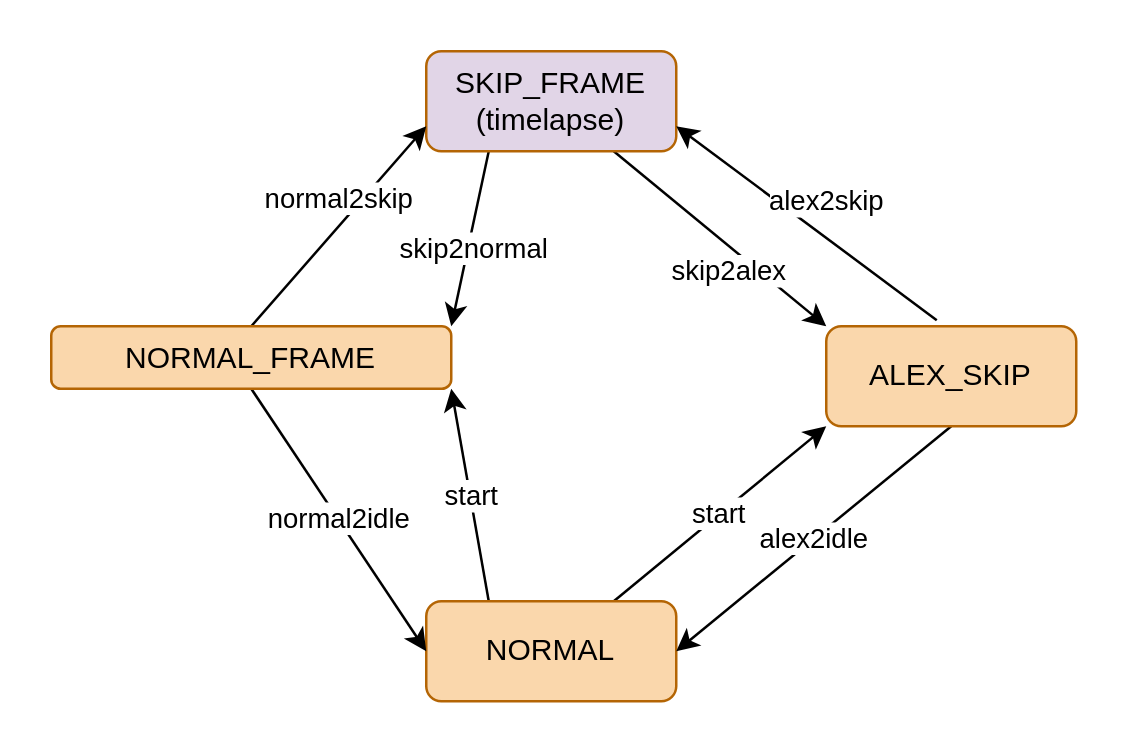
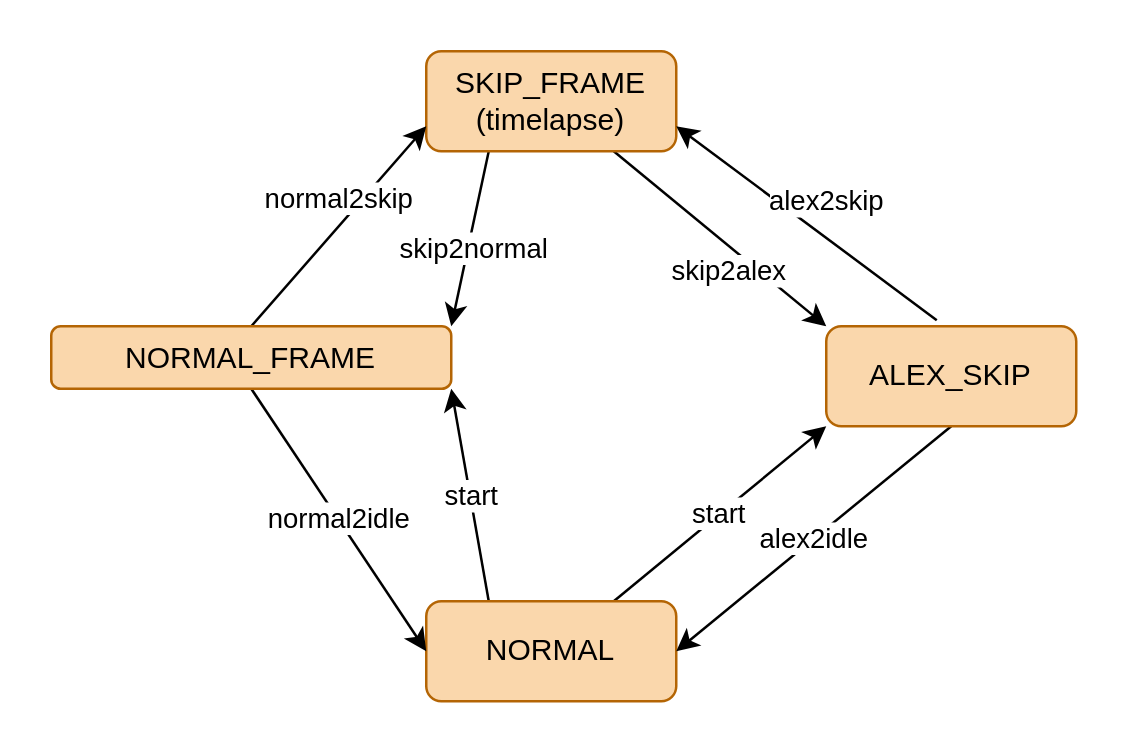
node "SKIP_FRAME (timelapse)": fillcolor #e1d5e7 -> #fad7ac
